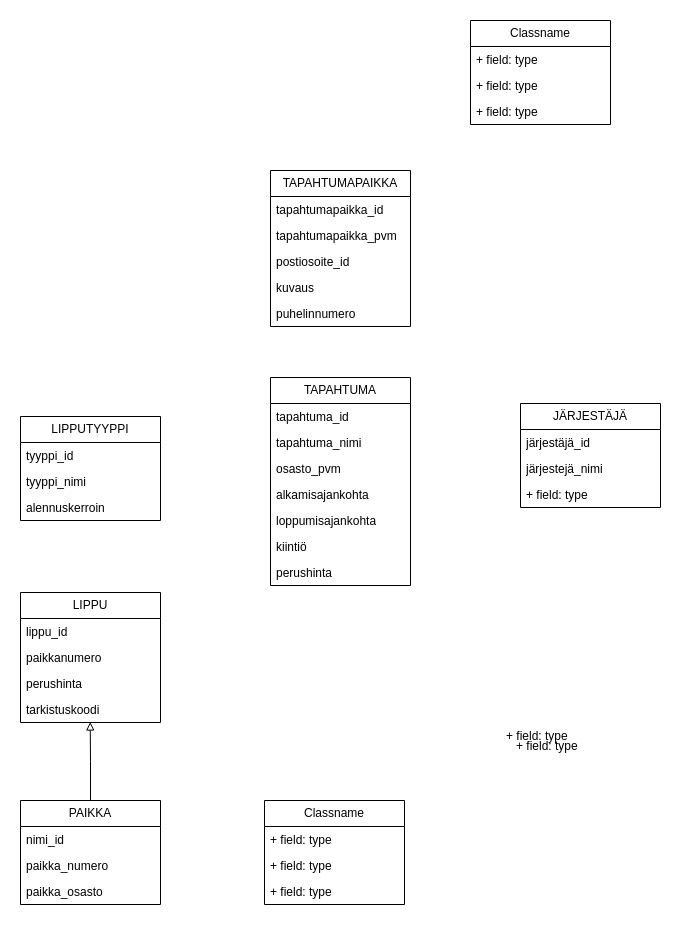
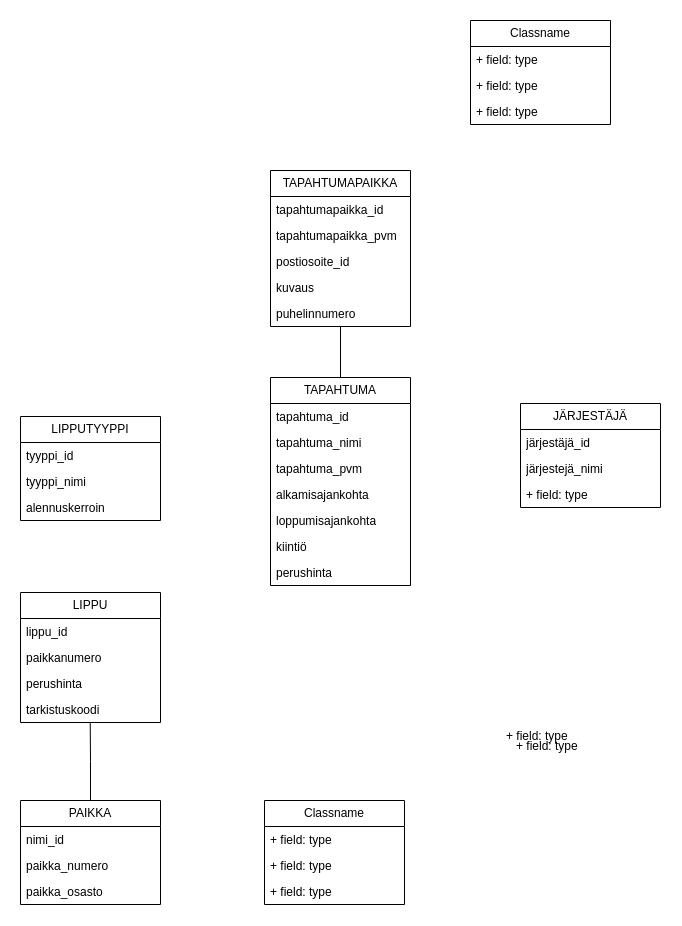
edge "TAPAHTUMAPAIKKA" -- "TAPAHTUMA": added
node "osasto_pvm": label "osasto_pvm" -> "tapahtuma_pvm"
edge "PAIKKA" -> "tarkistuskoodi": arrowhead block -> none
